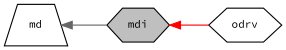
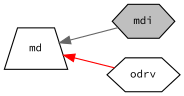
edge "odrv" -> "mdi": now "odrv" -> "md"
